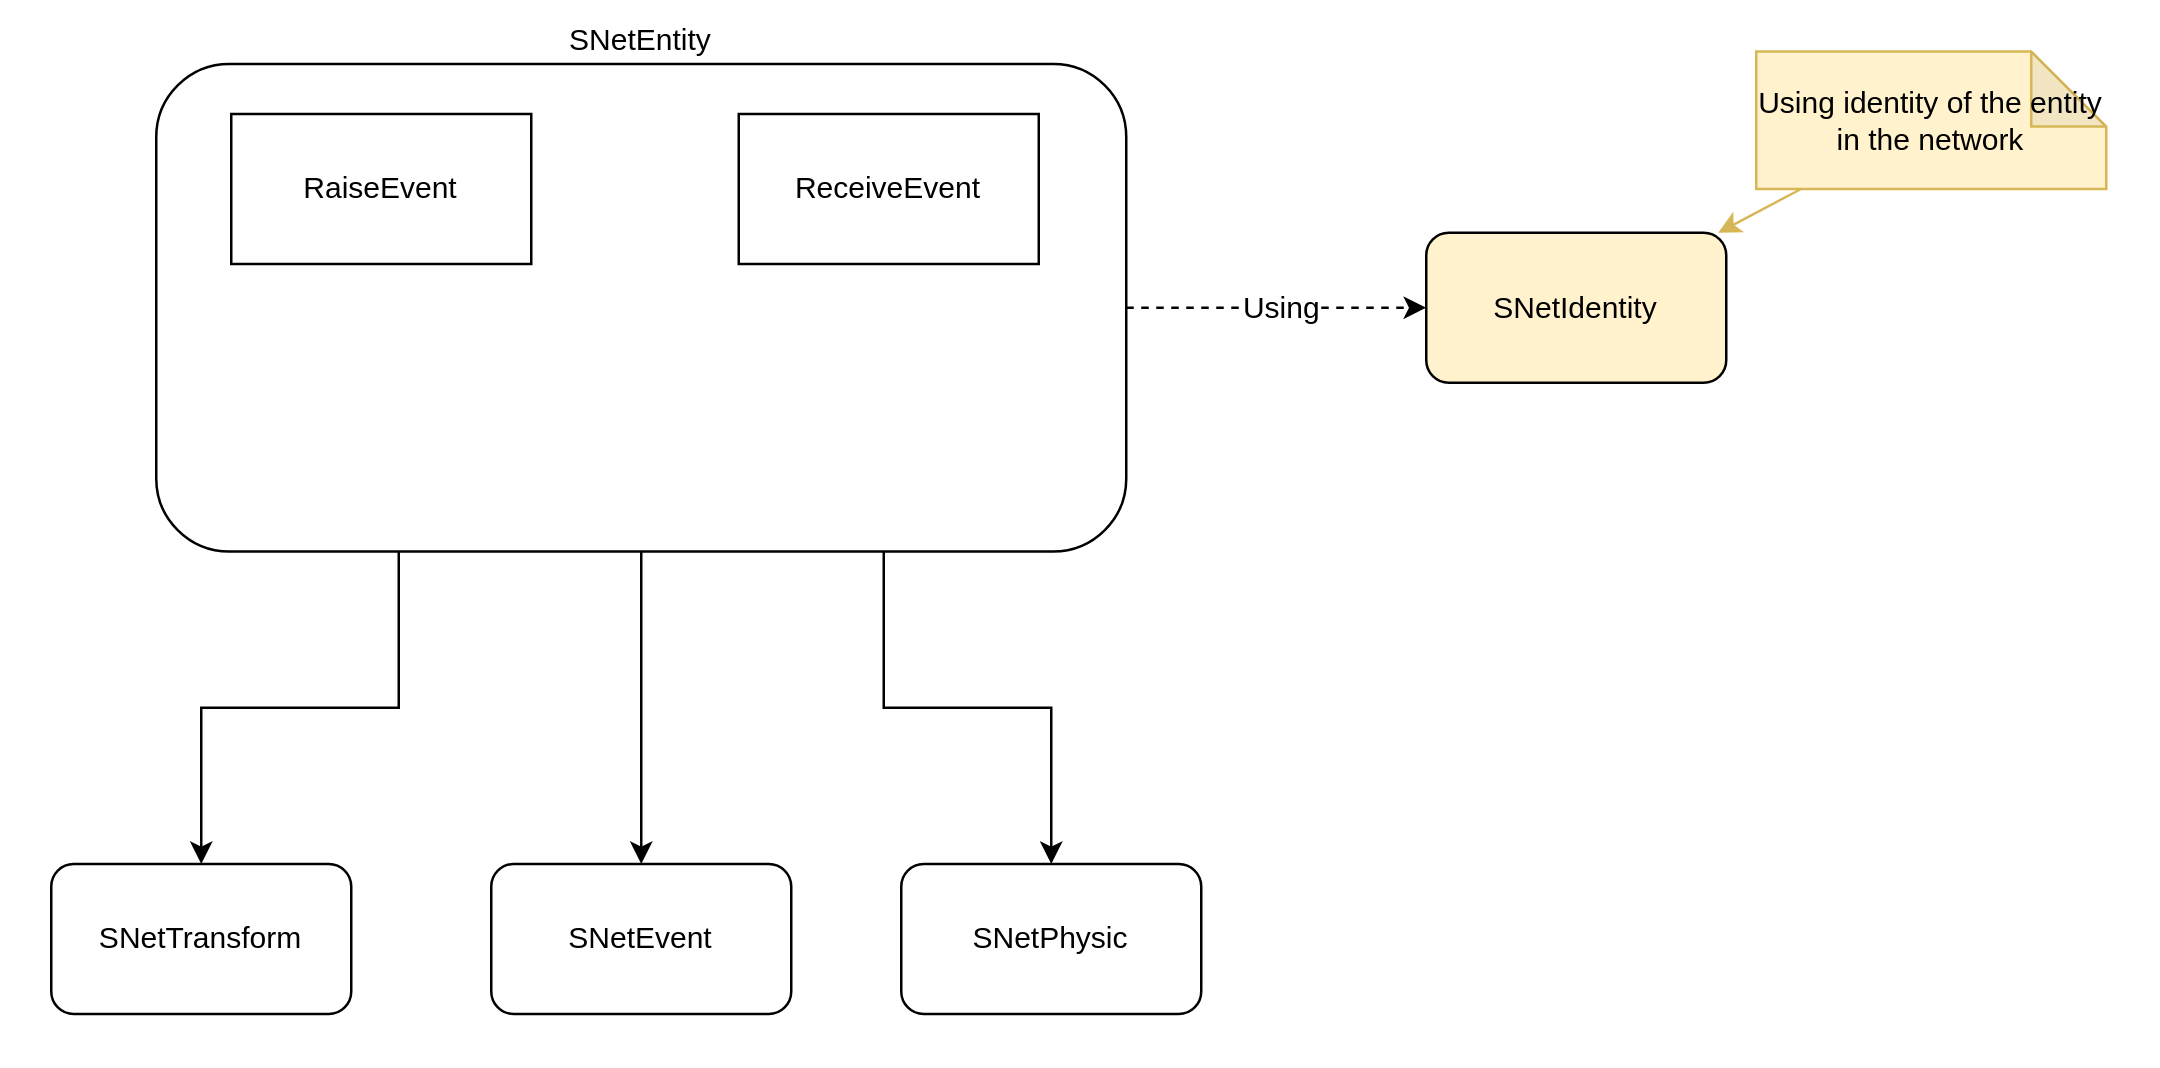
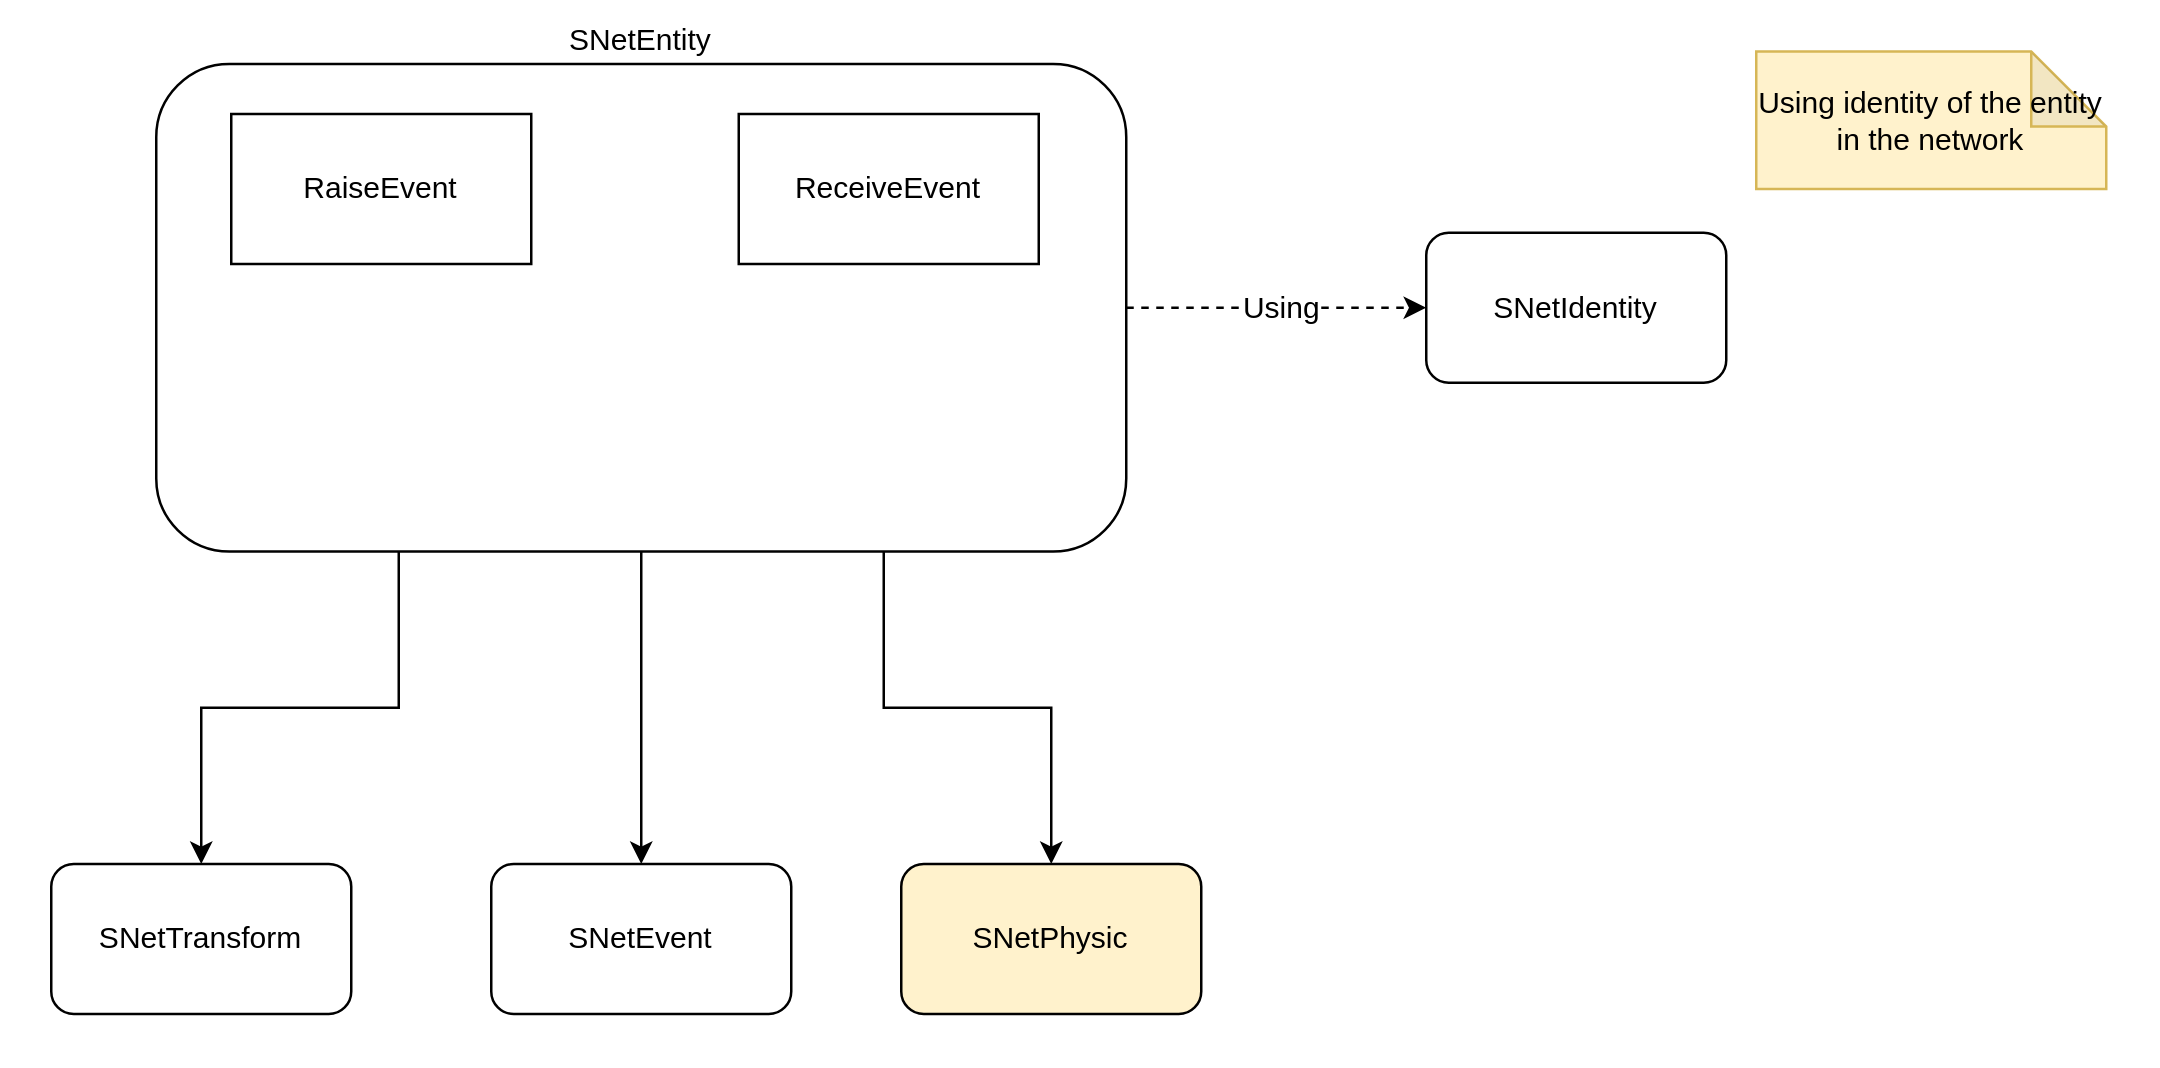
edge "Using identity of the entity in the network" -> "SNetIdentity": removed
node "SNetIdentity": fillcolor #fff2cc -> #ffffff
node "SNetPhysic": fillcolor #ffffff -> #fff2cc
